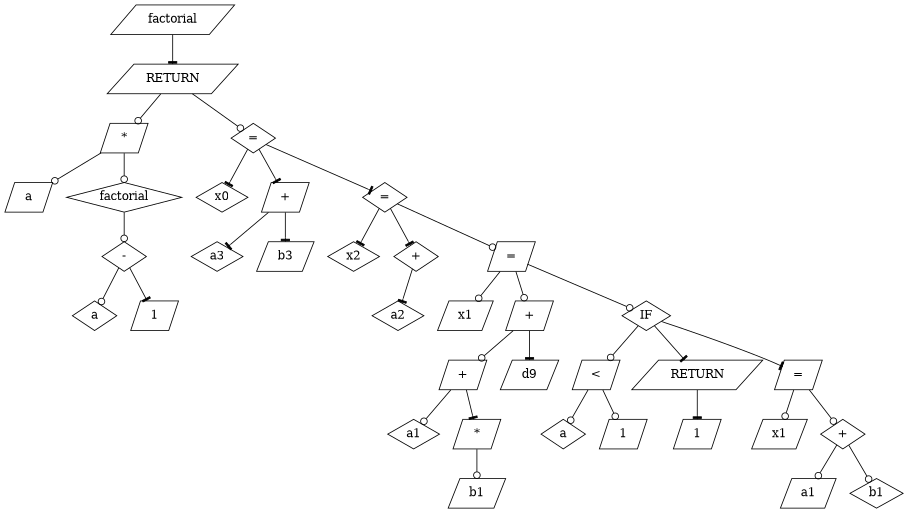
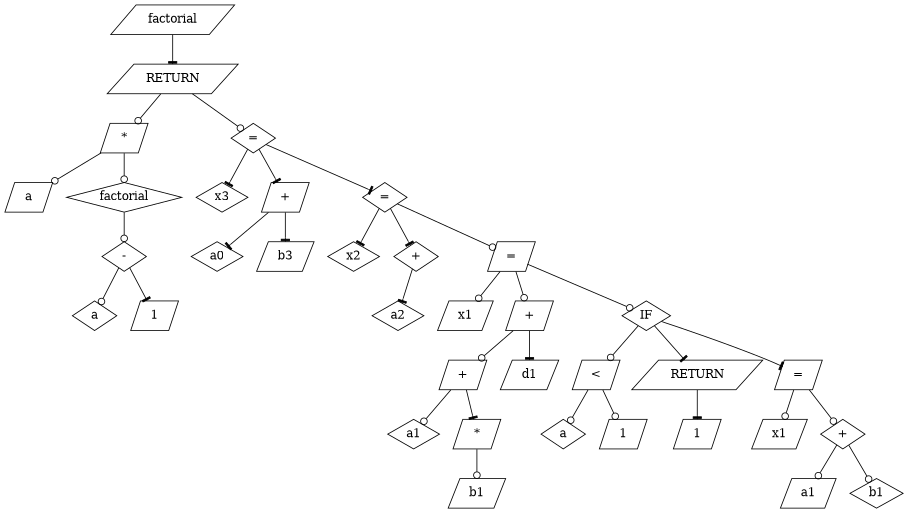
node "x0": label "x0" -> "x3"
node "a3": label "a3" -> "a0"
node "d9": label "d9" -> "d1"
